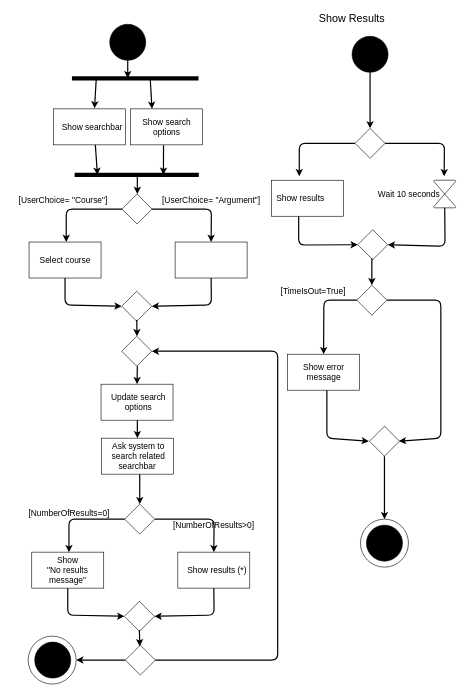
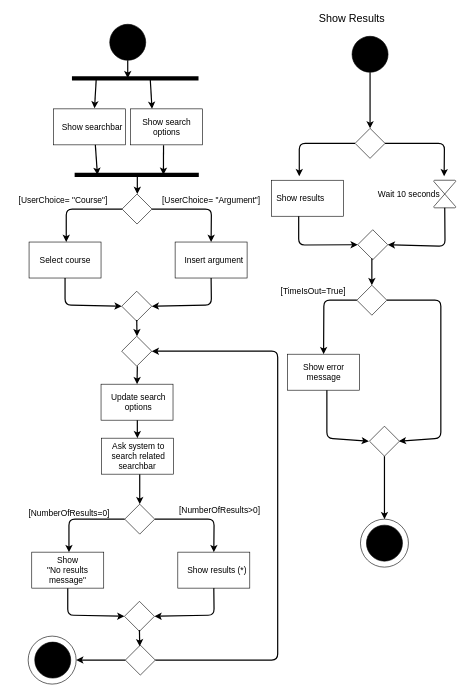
node "Insert argument": added
node "[NumberOfResults>0]": moved (214, 525) -> (220, 510)
